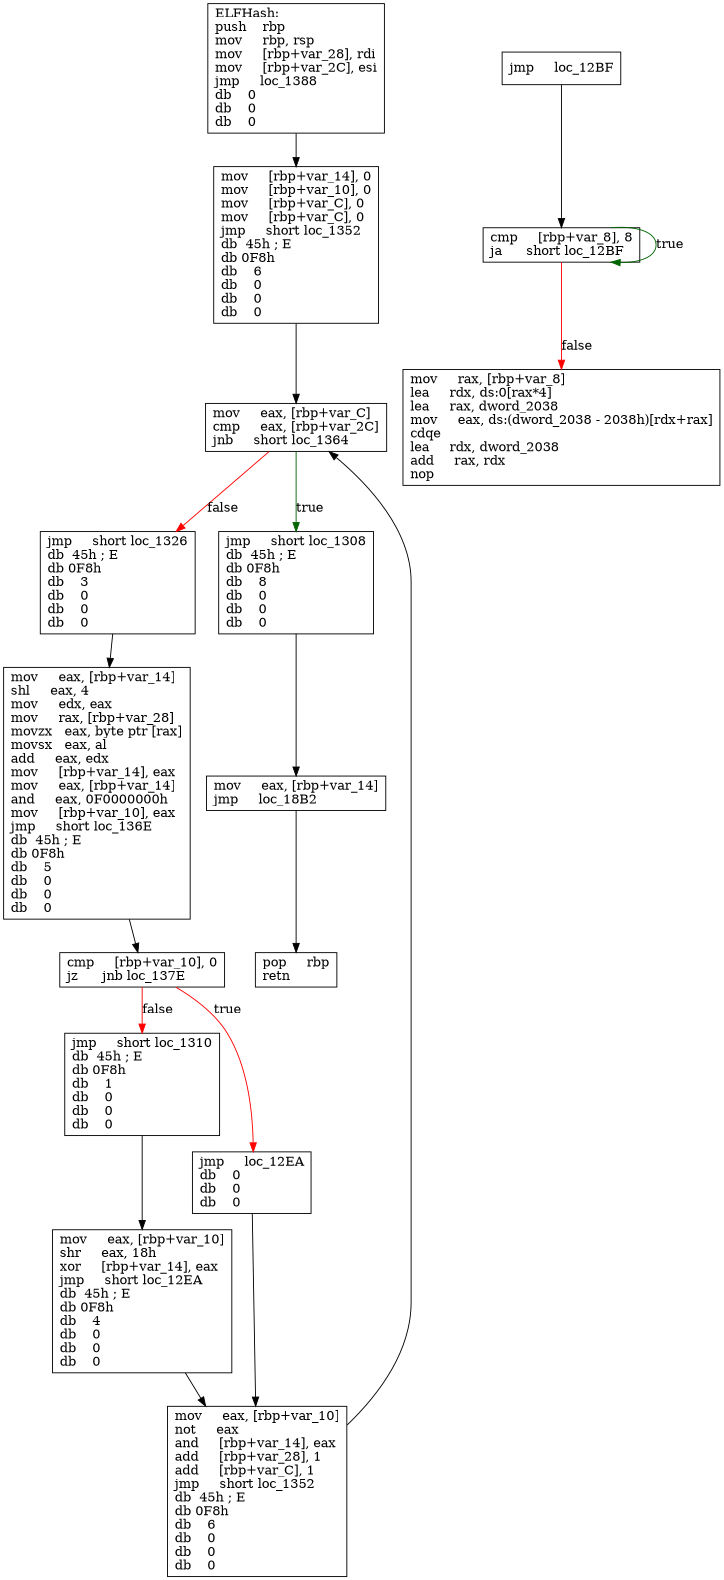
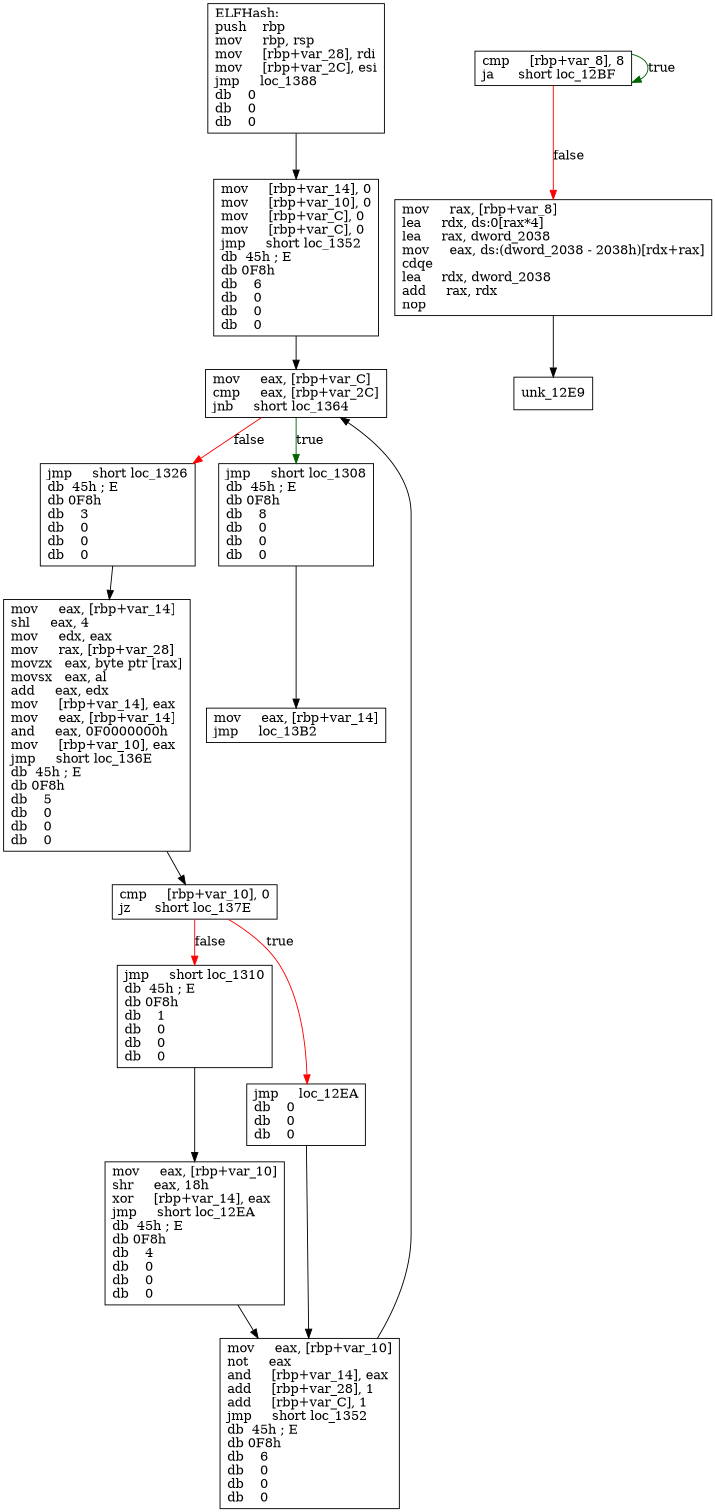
node "jmp     loc_12BF": removed
node "unk_12E9": added
node "mov     eax, [rbp+var_14] jmp     loc_18B2": label "mov     eax, [rbp+var_14] jmp     loc_18B2" -> "mov     eax, [rbp+var_14] jmp     loc_13B2"
node "cmp     [rbp+var_10], 0 jz      jnb loc_137E": label "cmp     [rbp+var_10], 0 jz      jnb loc_137E" -> "cmp     [rbp+var_10], 0 jz      short loc_137E"
node "pop     rbp retn": removed
